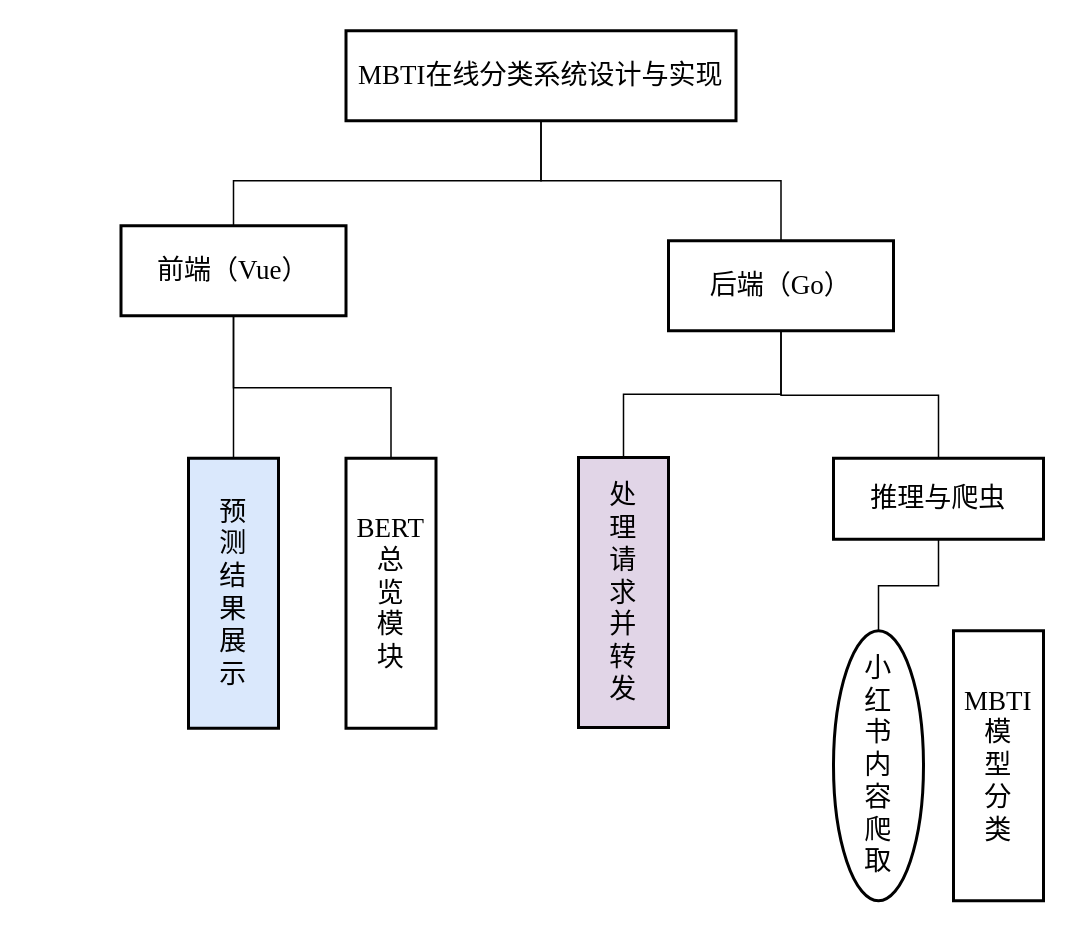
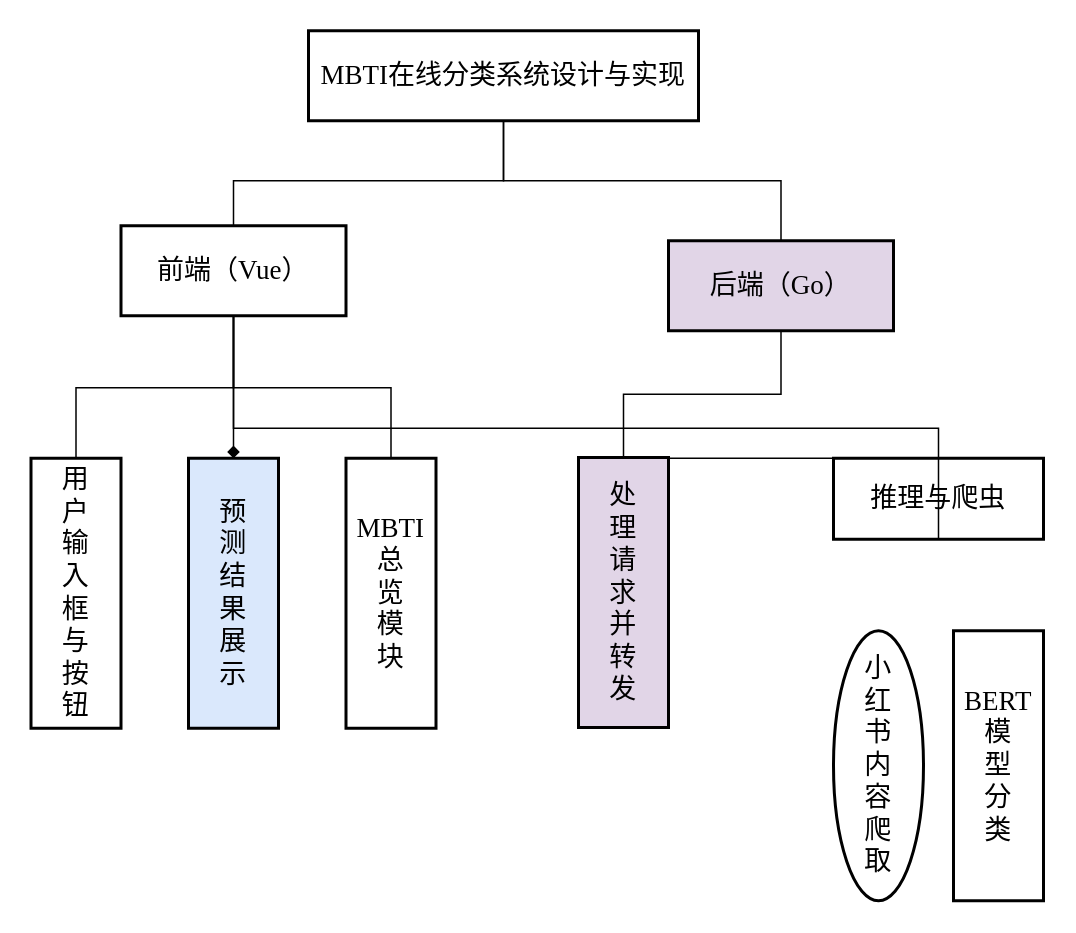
node "MBTI在线分类系统设计与实现": moved (541, 76) -> (503, 76)
node "后端（Go）": fillcolor #ffffff -> #e1d5e7
edge "前端（Vue）" -- "用 户 输 入 框 与 按 钮": added
edge "后端（Go）" -- "推理与爬虫": now "处 理 请 求 并 转 发" -- "推理与爬虫"
edge "前端（Vue）" -- "预 测 结 果 展 示": arrowhead none -> diamond
edge "推理与爬虫" -- "小 红 书 内 容 爬 取": now "推理与爬虫" -- "前端（Vue）"
node "用 户 输 入 框 与 按 钮": added
node "BERT 总 览 模 块": label "BERT 总 览 模 块" -> "MBTI 总 览 模 块"
node "MBTI 模 型 分 类": label "MBTI 模 型 分 类" -> "BERT 模 型 分 类"
